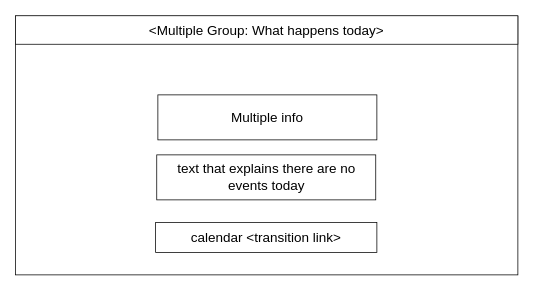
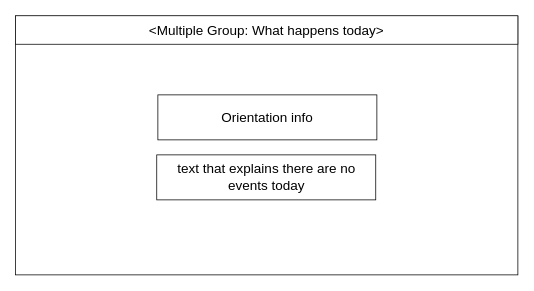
node "Multiple info": label "Multiple info" -> "Orientation info"
node "calendar <transition link>": removed
